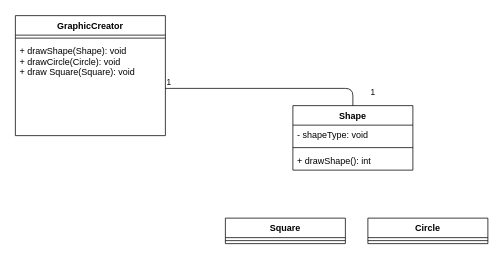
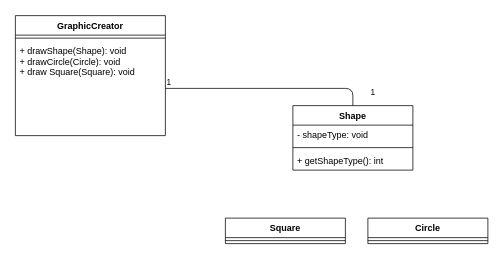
node "+ drawShape(): int": label "+ drawShape(): int" -> "+ getShapeType(): int"
